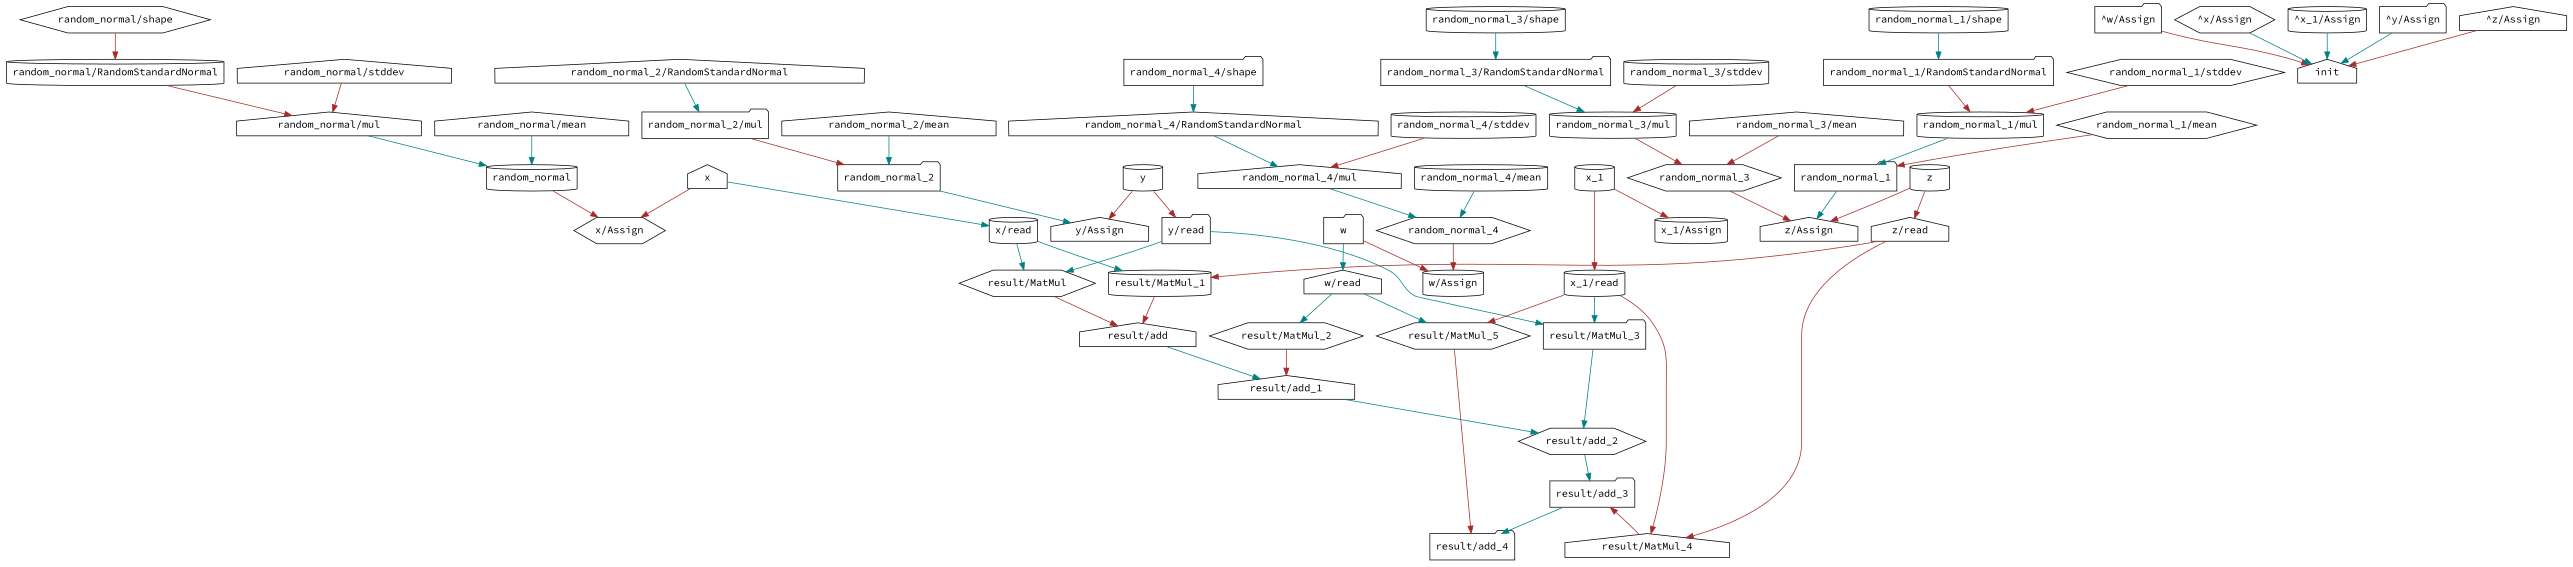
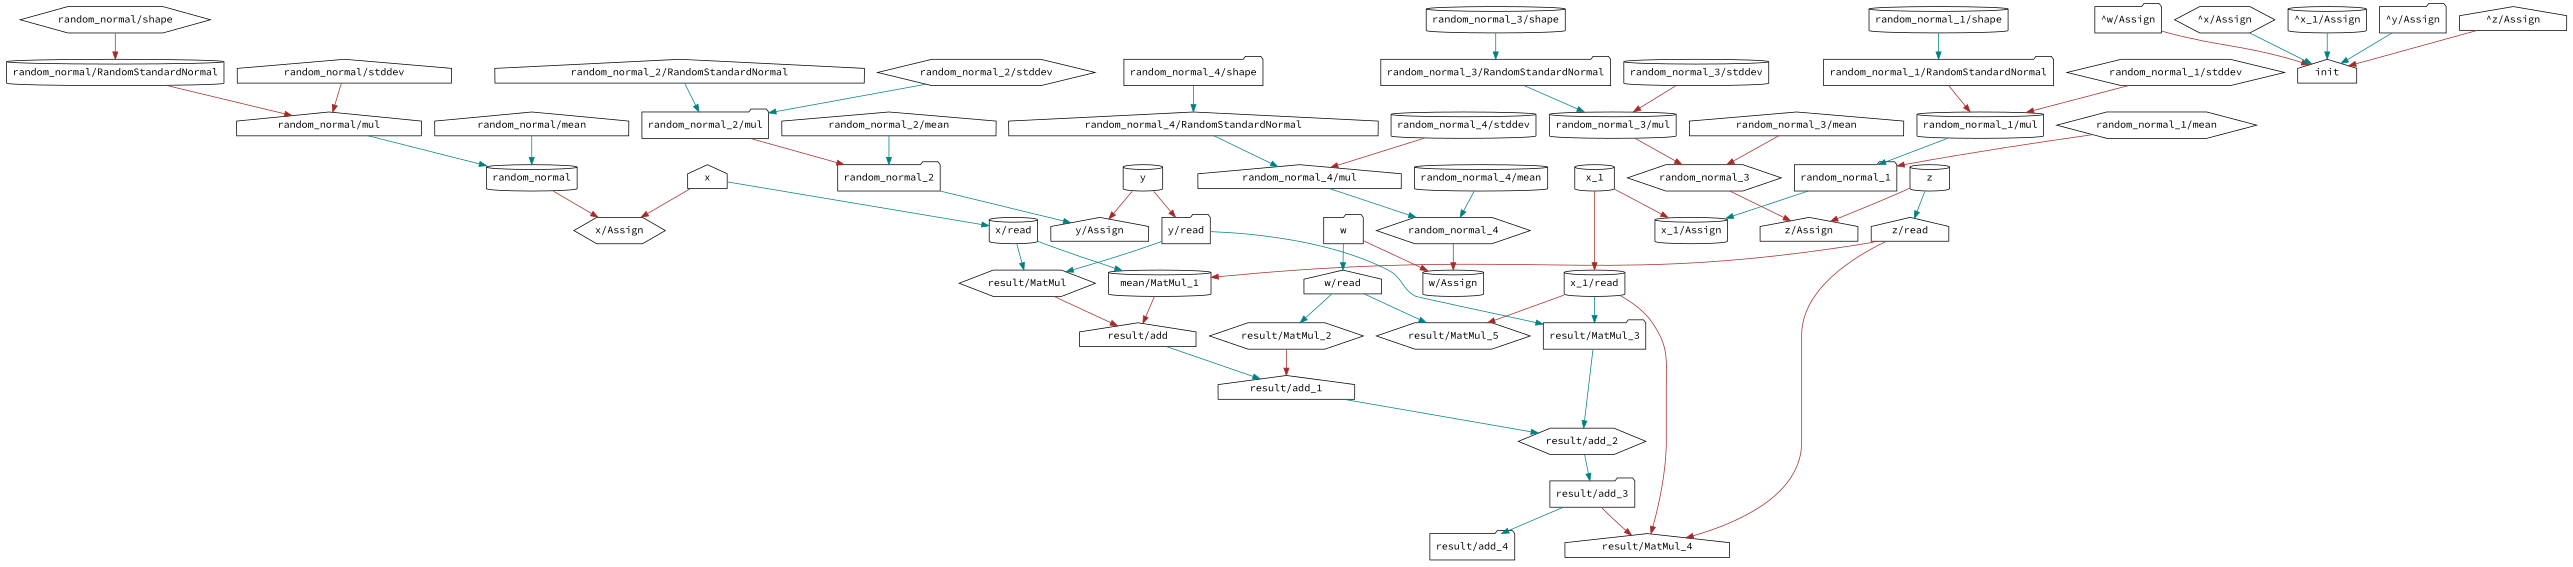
node "random_normal_2/stddev": added
edge "z" -> "z/read": color brown -> teal
edge "random_normal_1" -> "z/Assign": now "random_normal_1" -> "x_1/Assign"
node "result/MatMul_1": label "result/MatMul_1" -> "mean/MatMul_1"
edge "result/MatMul_5" -> "result/add_4": removed
edge "result/MatMul_4" -> "result/add_3": reversed
